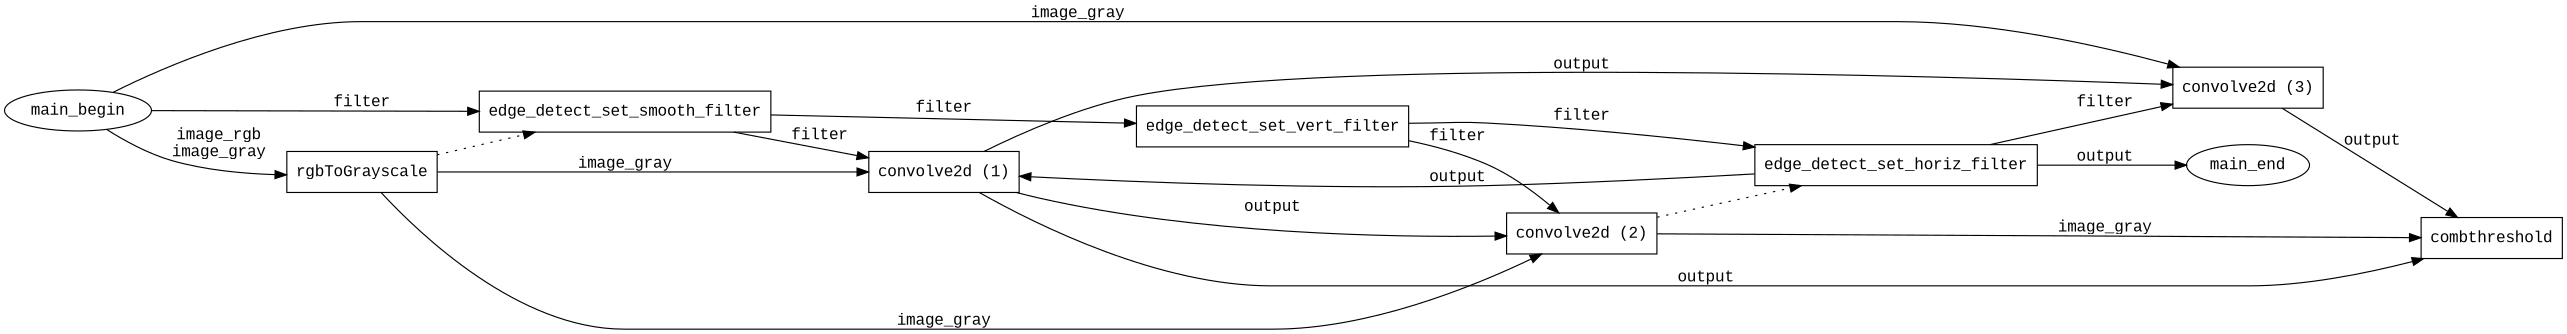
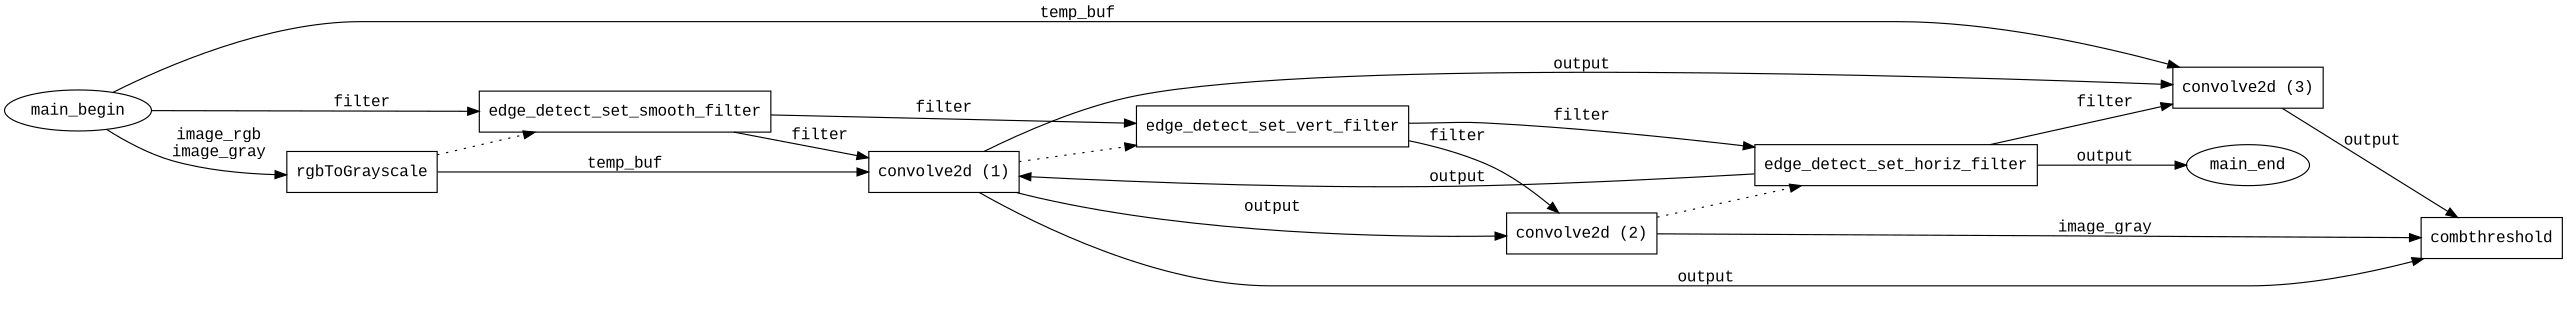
edge "main_begin" -> "convolve2d (3)": label "image_gray" -> "temp_buf"
edge "convolve2d (1)" -> "edge_detect_set_vert_filter": added
edge "rgbToGrayscale" -> "convolve2d (1)": label "image_gray" -> "temp_buf"
edge "rgbToGrayscale" -> "convolve2d (2)": removed, label "image_gray"
